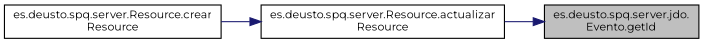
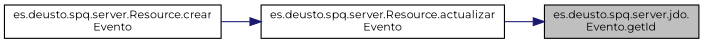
node "es.deusto.spq.server.Resource.crear Resource": label "es.deusto.spq.server.Resource.crear Resource" -> "es.deusto.spq.server.Resource.crear Evento"
node "es.deusto.spq.server.Resource.actualizar Resource": label "es.deusto.spq.server.Resource.actualizar Resource" -> "es.deusto.spq.server.Resource.actualizar Evento"
